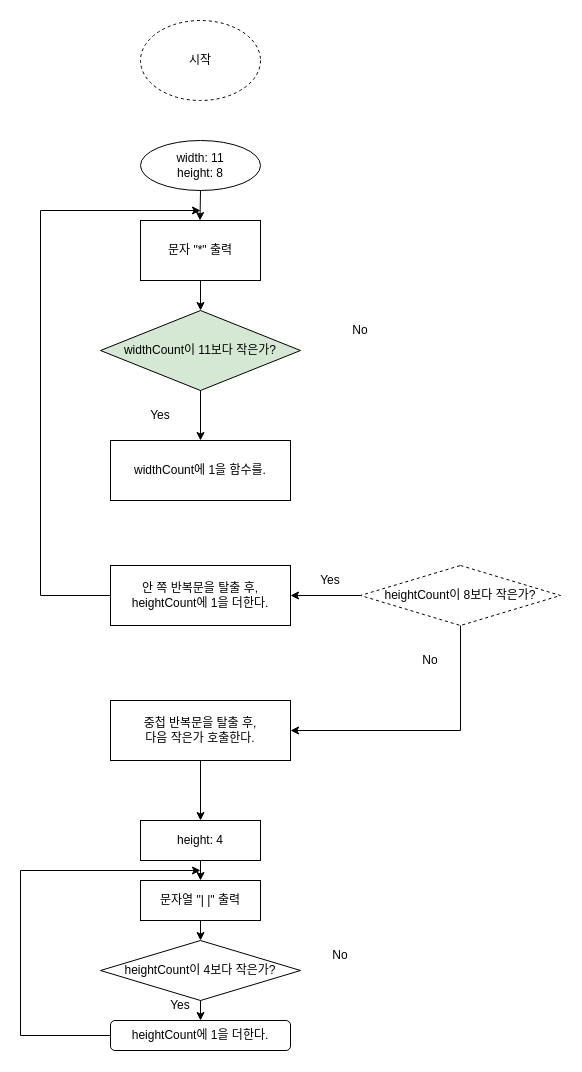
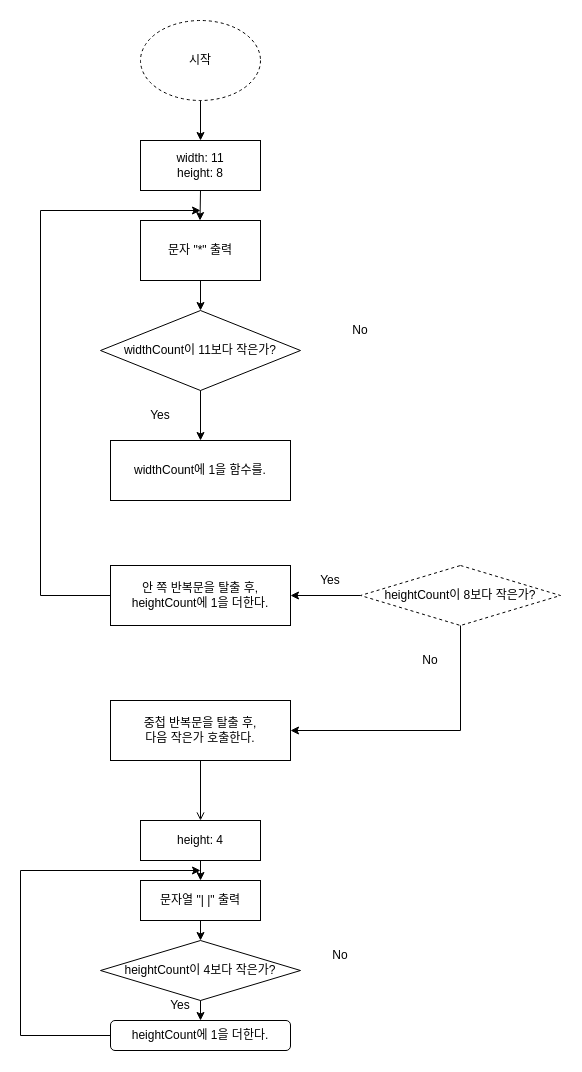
edge "시작" -> "width: 11 height: 8": added
node "width: 11 height: 8": shape ellipse -> rectangle
node "widthCount이 11보다 작은가?": fillcolor #d5e8d4 -> #ffffff
edge "중첩 반복문을 탈출 후, 다음 작은가 호출한다." -> "height: 4": arrowhead classic -> open
